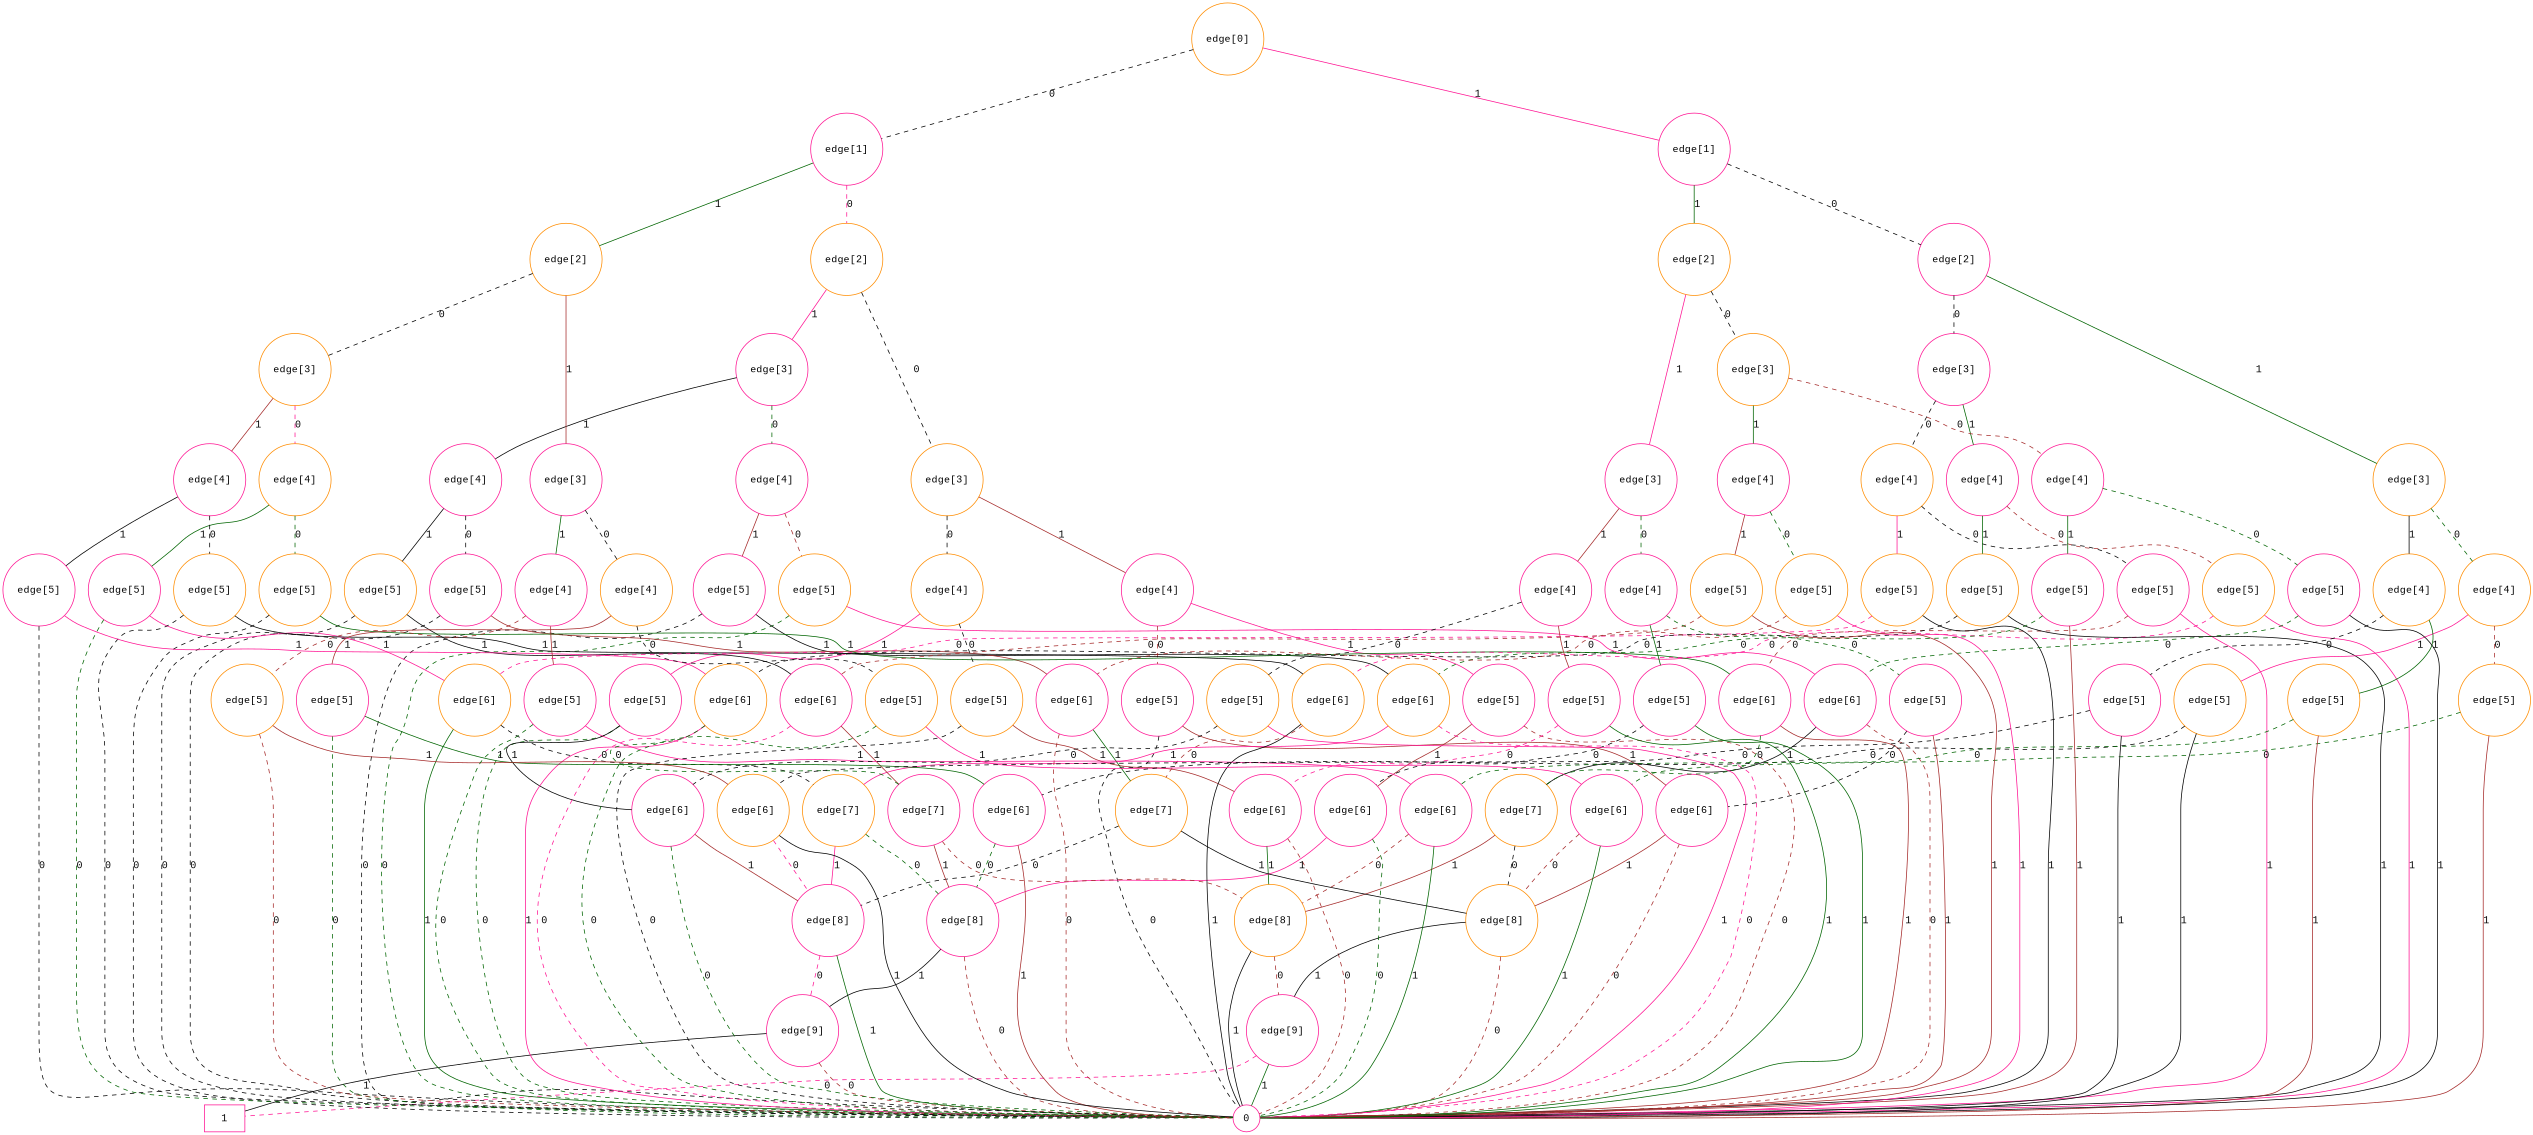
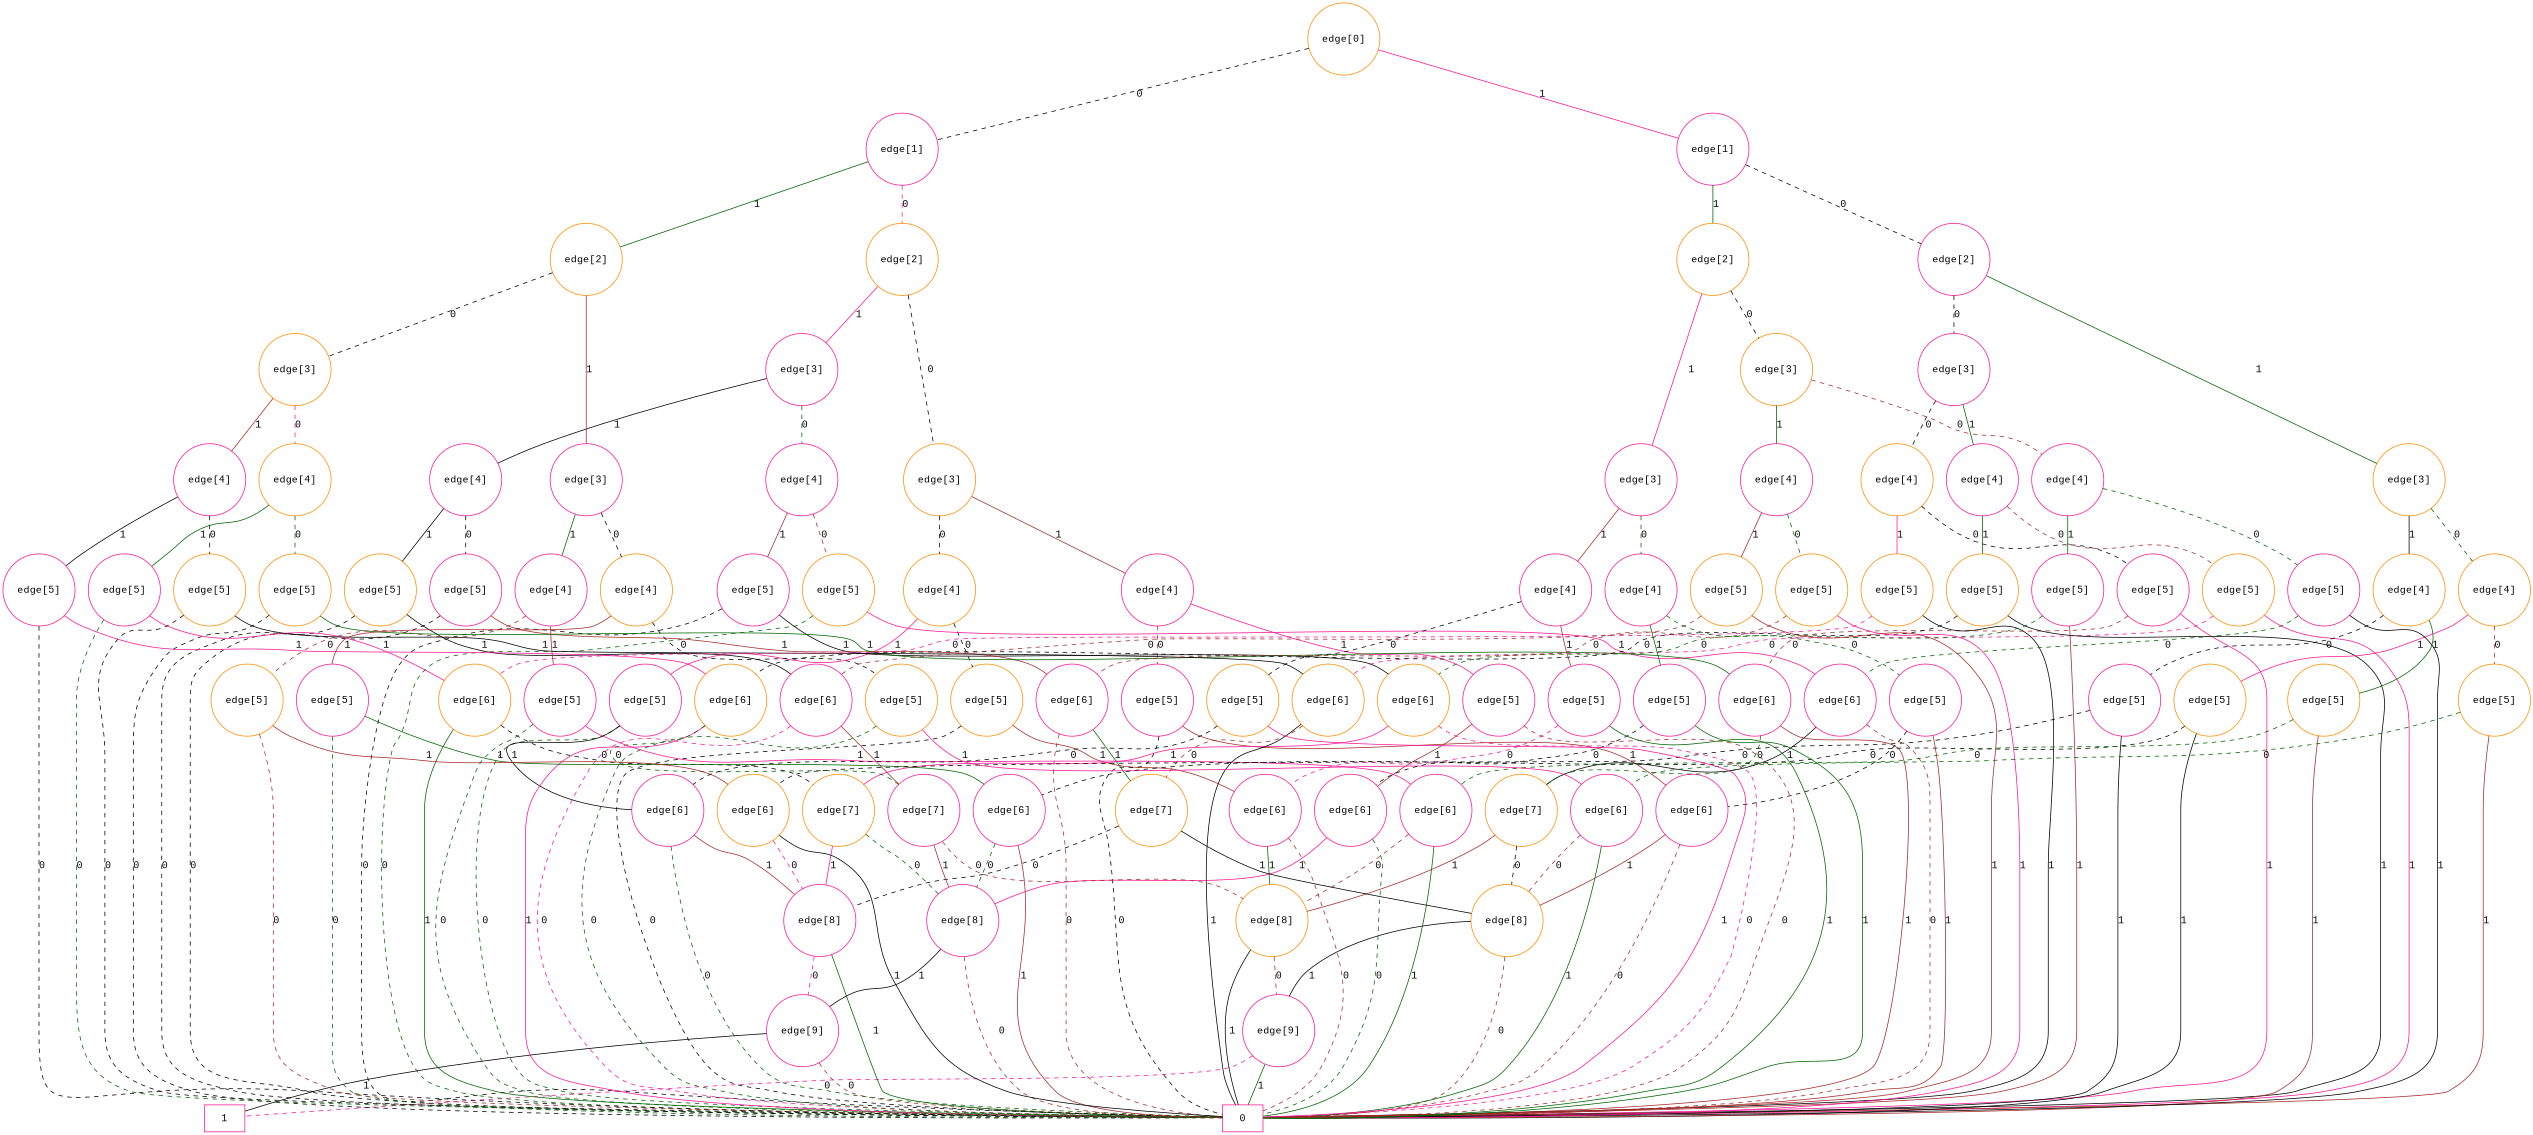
node "0": shape circle -> box
